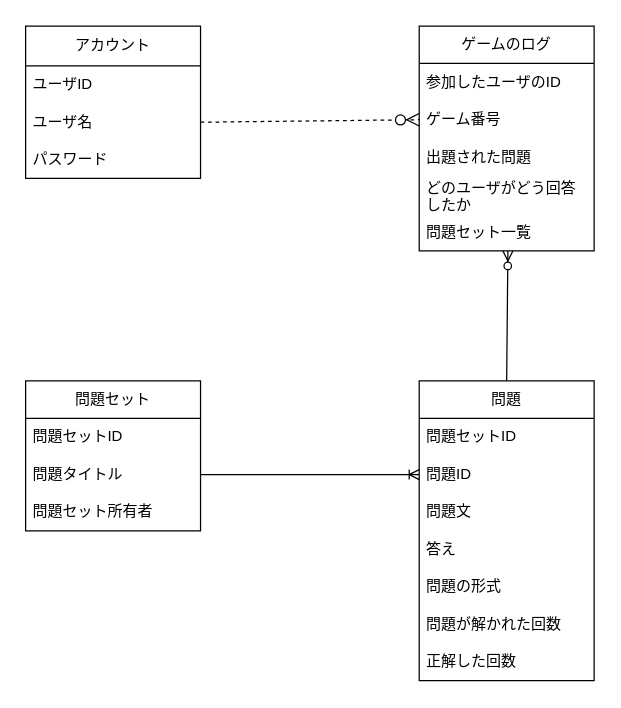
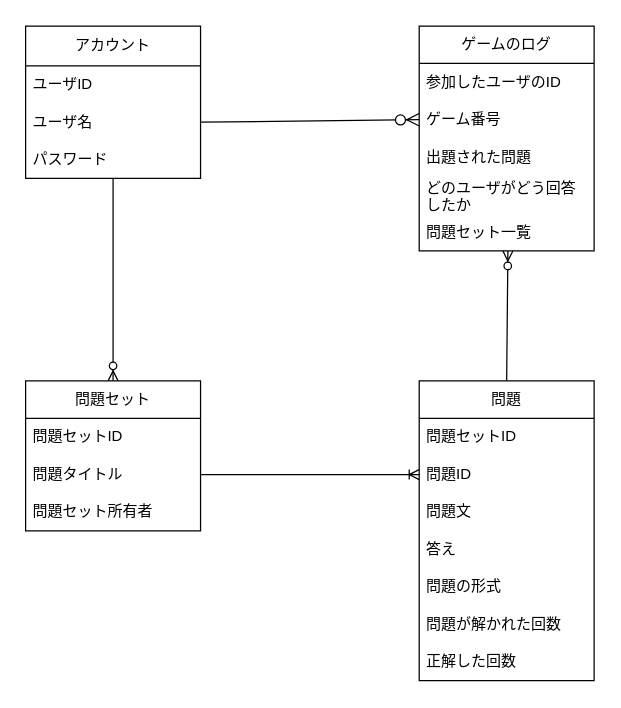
edge "ユーザ名" -> "ゲーム番号": style dashed -> solid
edge "パスワード" -> "問題セット": added
